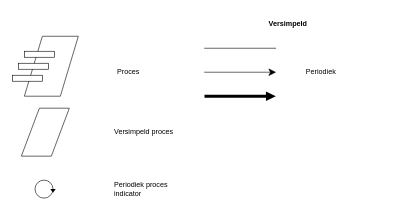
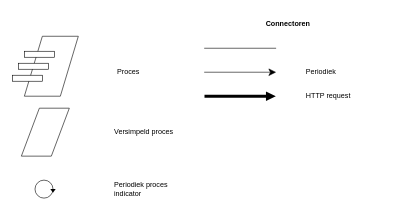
node "Versimpeld": label "Versimpeld" -> "Connectoren"
node "HTTP request": added
